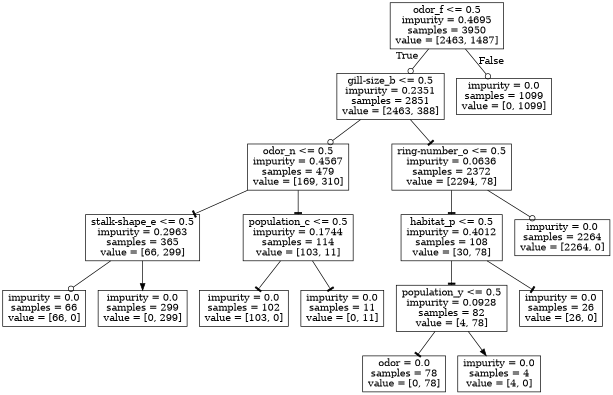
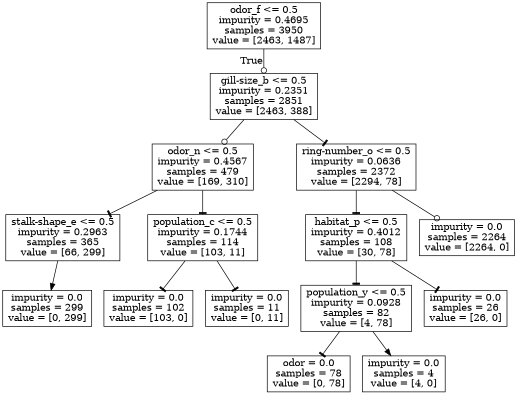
node "impurity = 0.0 samples = 1099 value = [0, 1099]": removed
node "impurity = 0.0 samples = 66 value = [66, 0]": removed
